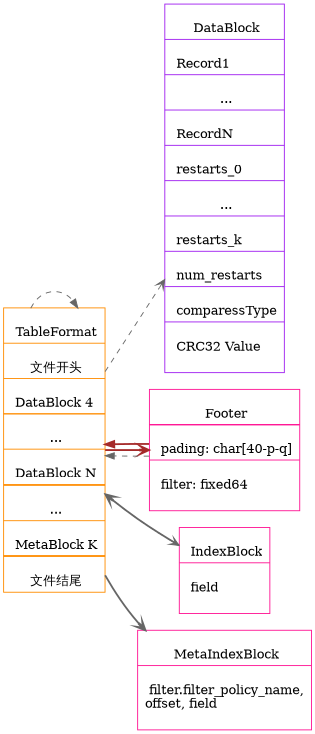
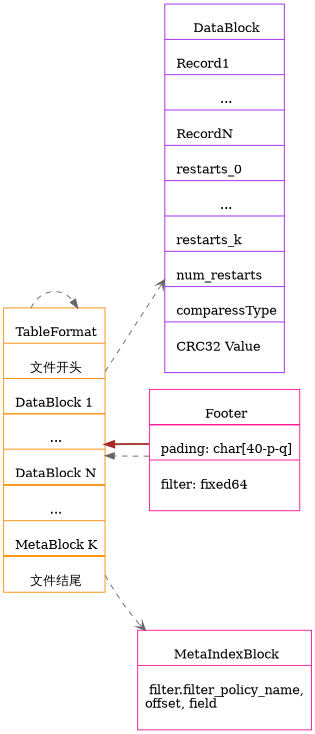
node "TableFormat": text "DataBlock 4" -> "DataBlock 1"
edge "TableFormat" -> "Footer": removed
node "IndexBlock": removed
edge "TableFormat" -> "MetaIndexBlock": style bold -> dashed
